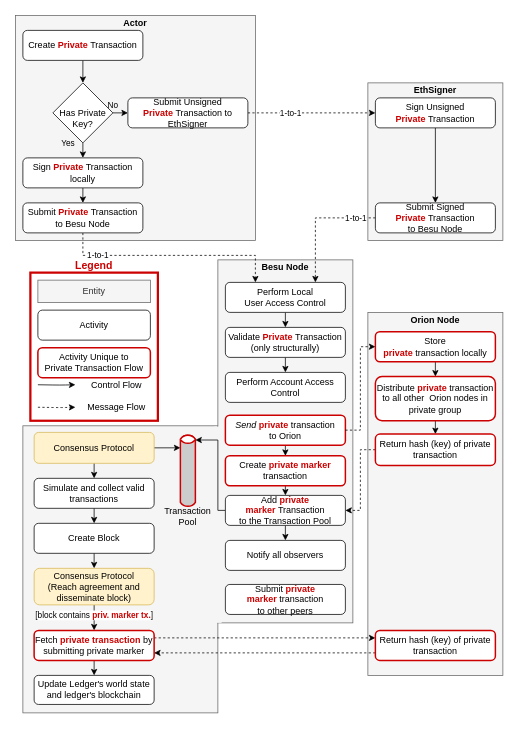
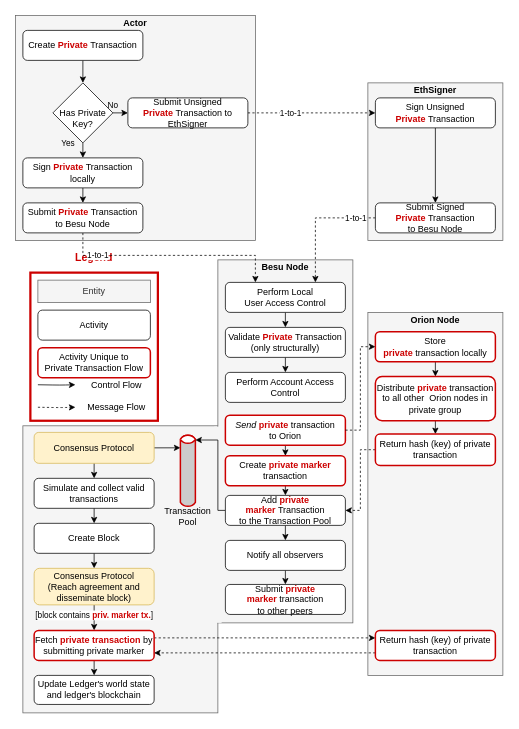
node "Legend": moved (94, 265) -> (94, 258)
edge "Notify all observers" -> "Submit private marker transaction to other peers": added
